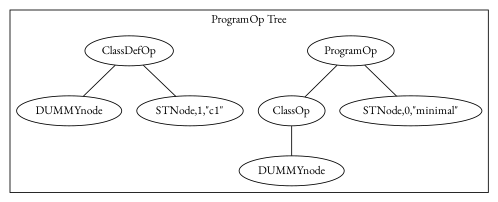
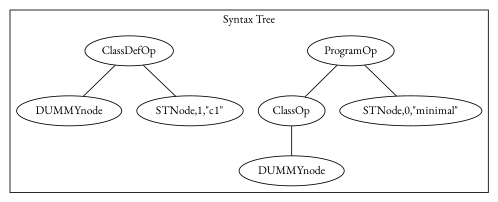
cluster "ProgramOp Tree": label "ProgramOp Tree" -> "Syntax Tree"
